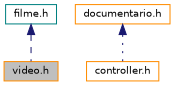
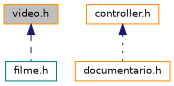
edge "video.h" -> "filme.h": reversed
edge "controller.h" -> "documentario.h": reversed
